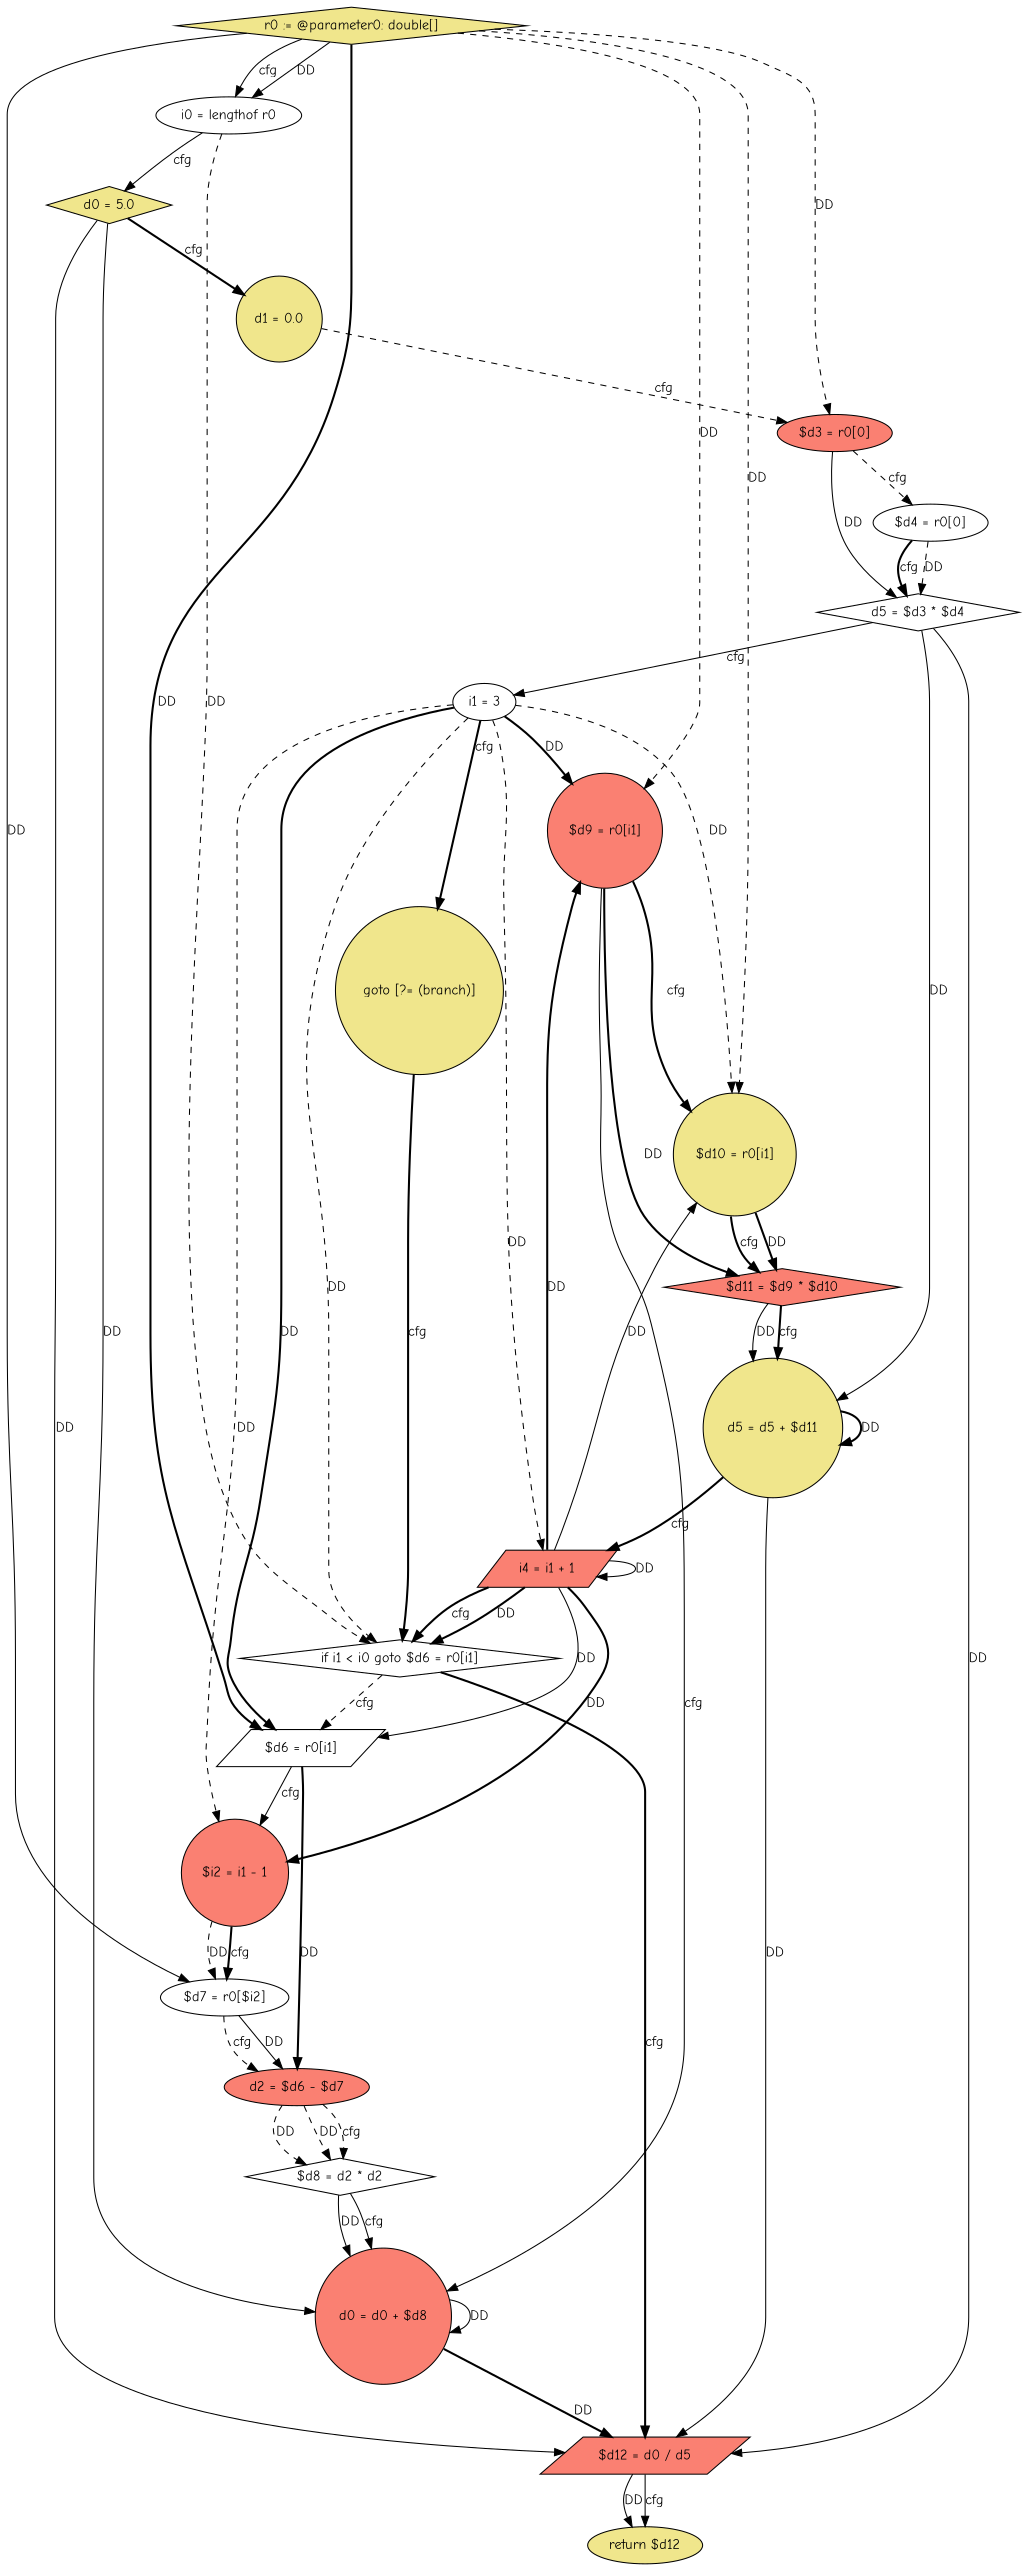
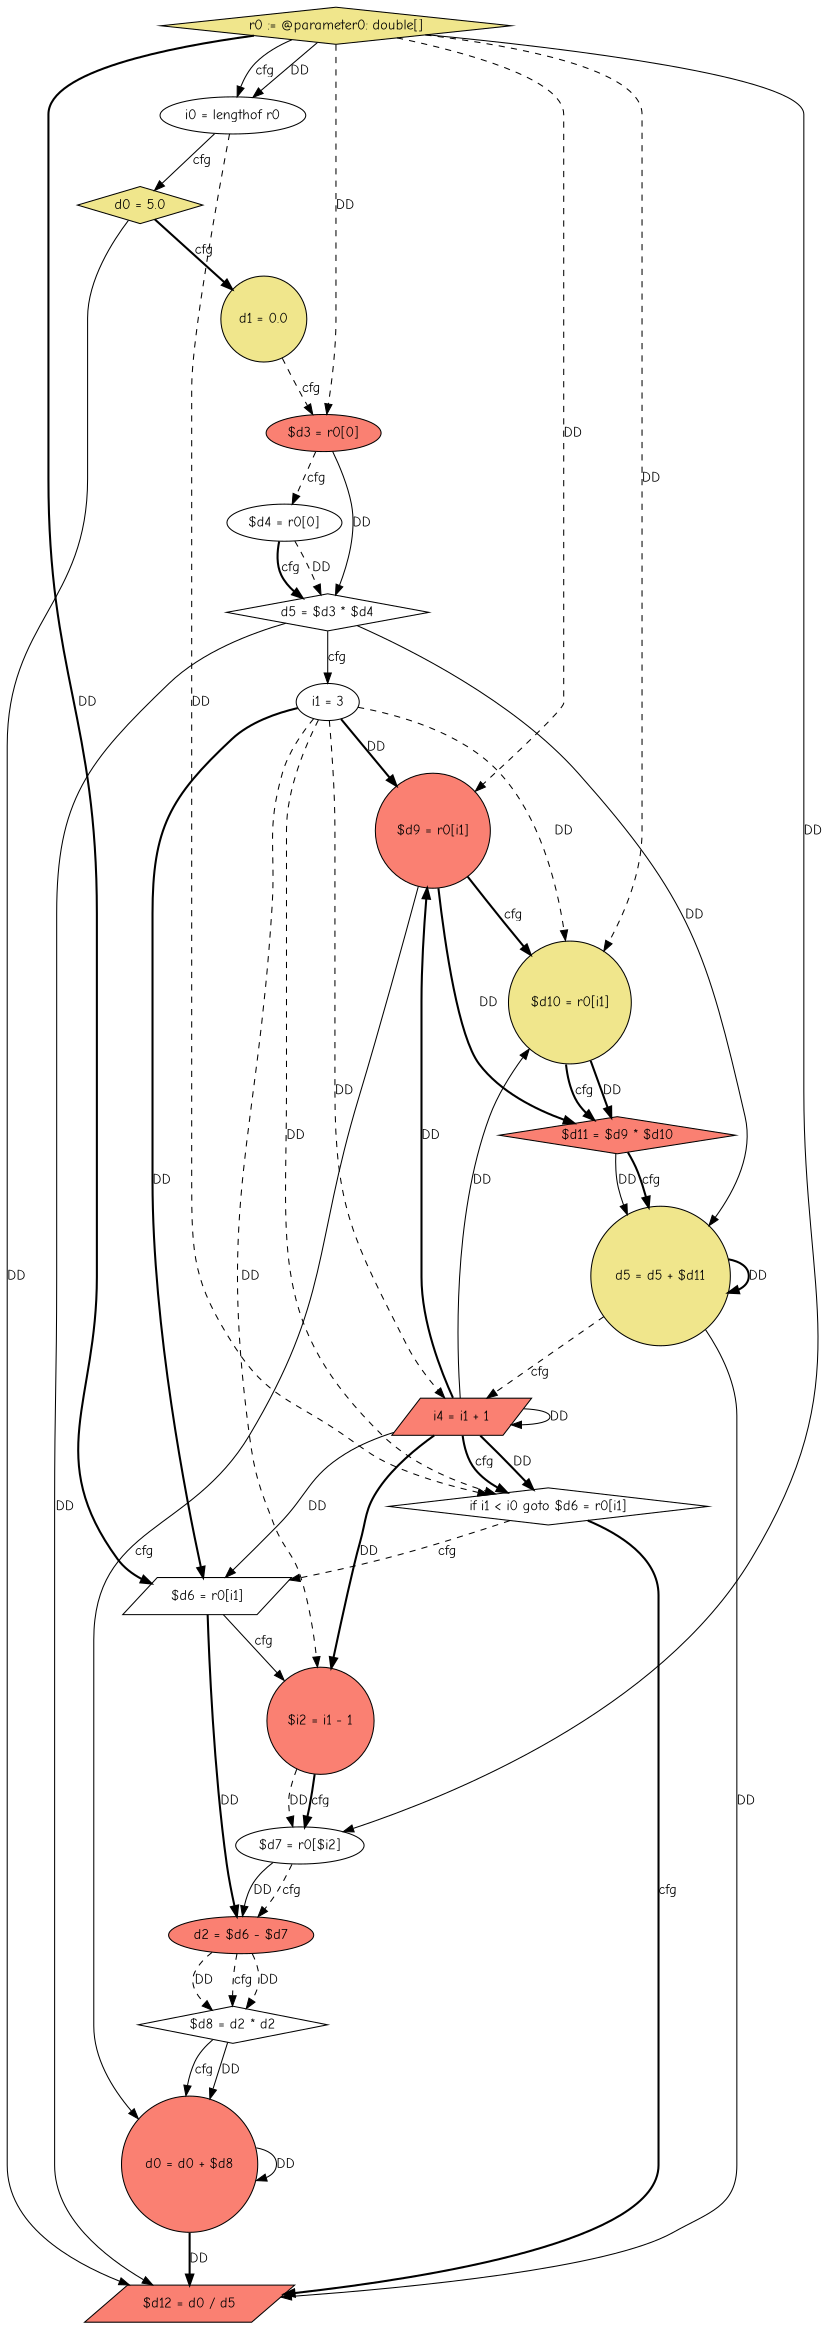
node "goto [?= (branch)]": removed
edge "d0 = 5.0" -> "d0 = d0 + $d8": removed, label "DD"
edge "d5 = d5 + $d11" -> "i4 = i1 + 1": style bold -> dashed
node "return $d12": removed
